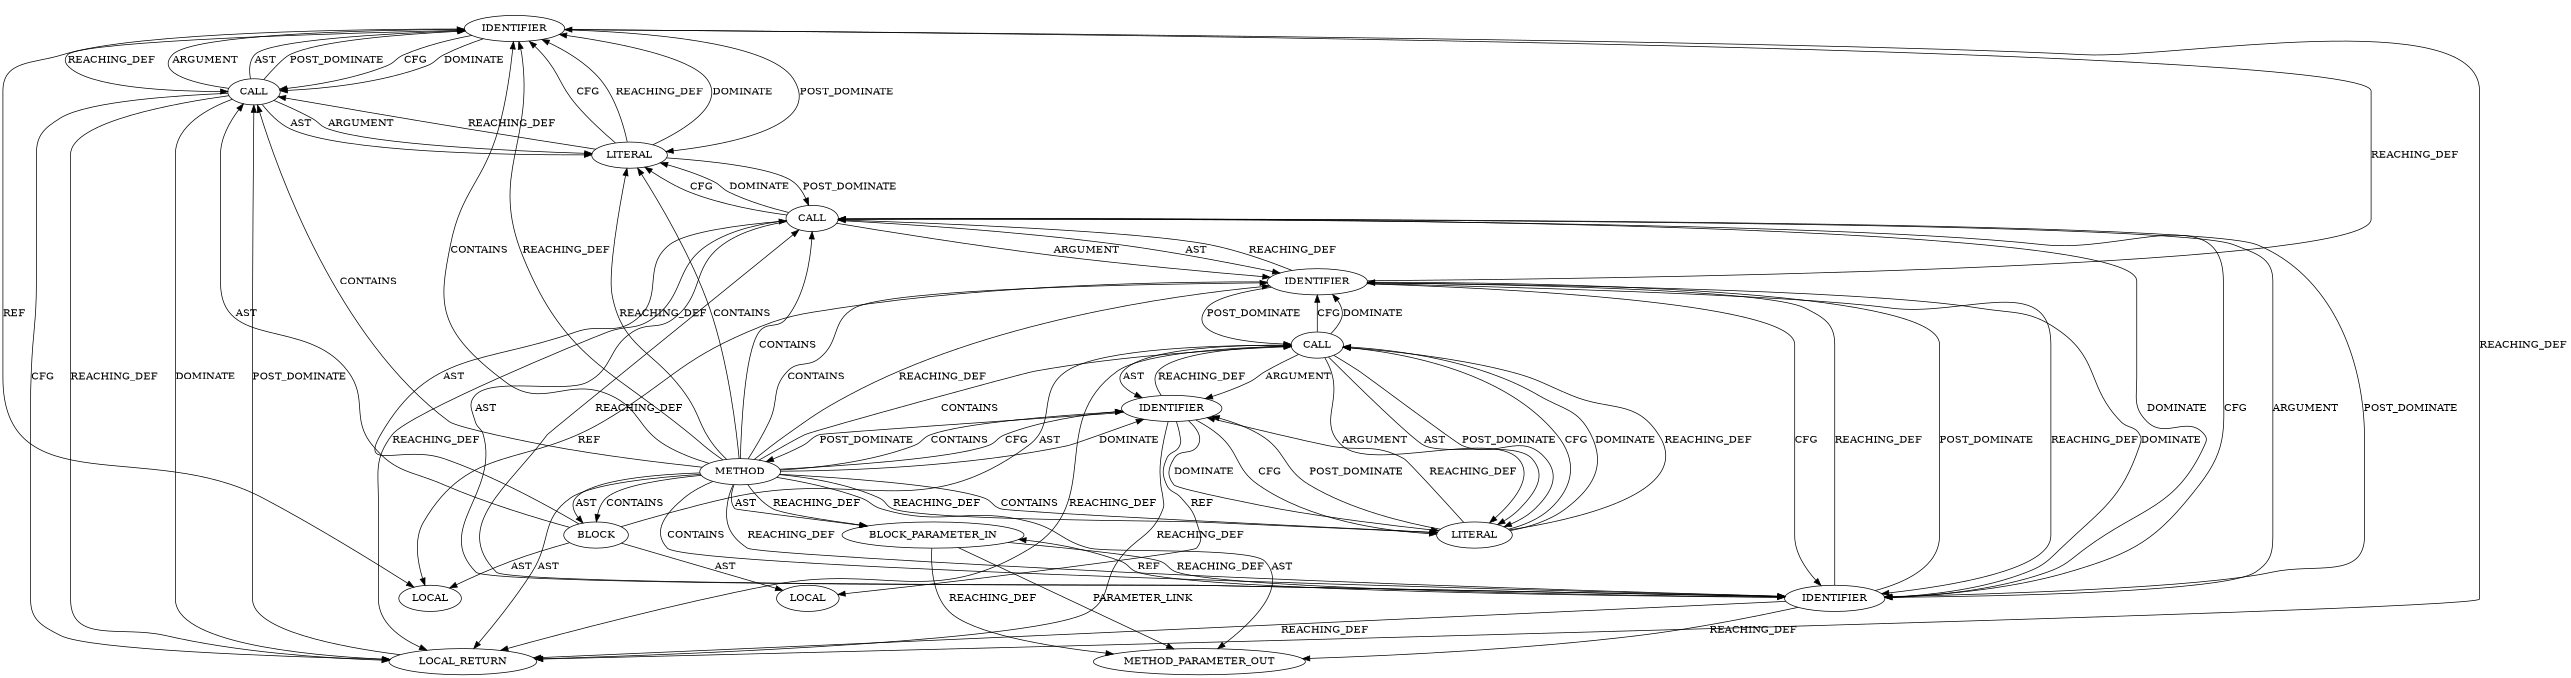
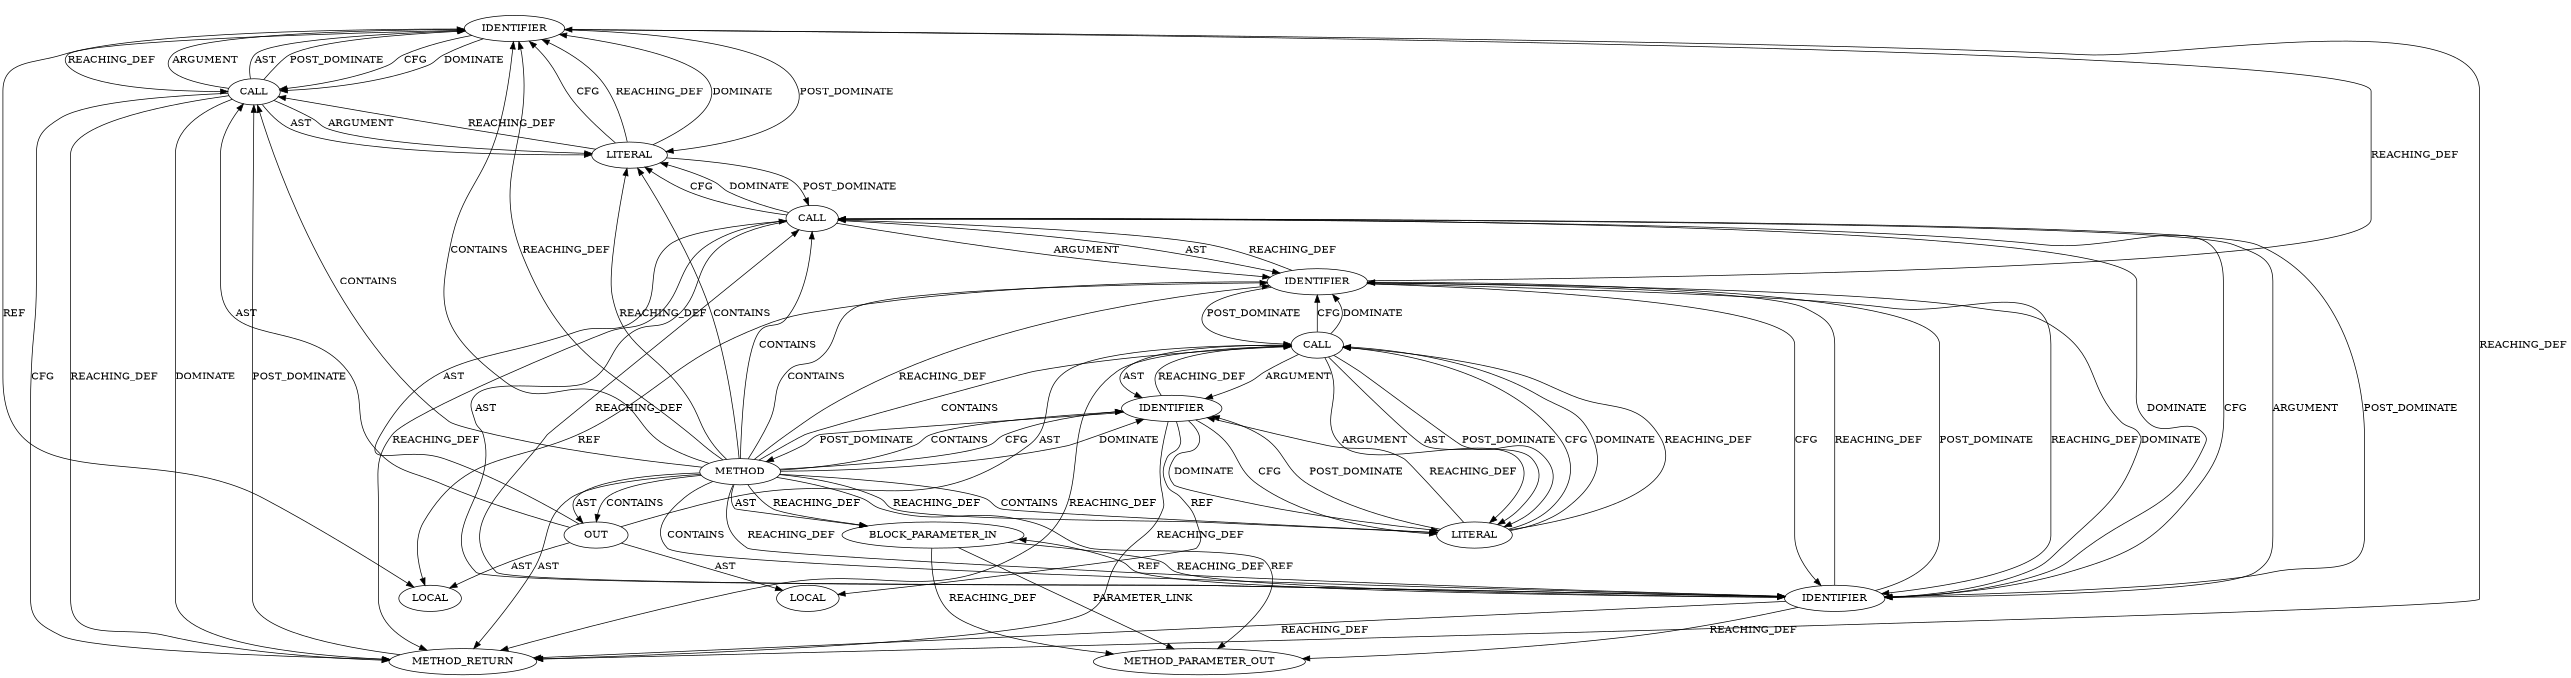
node "BLOCK": label "BLOCK" -> "OUT"
edge "METHOD" -> "METHOD_PARAMETER_OUT": label "AST" -> "REF"
node "LOCAL_RETURN": label "LOCAL_RETURN" -> "METHOD_RETURN"
